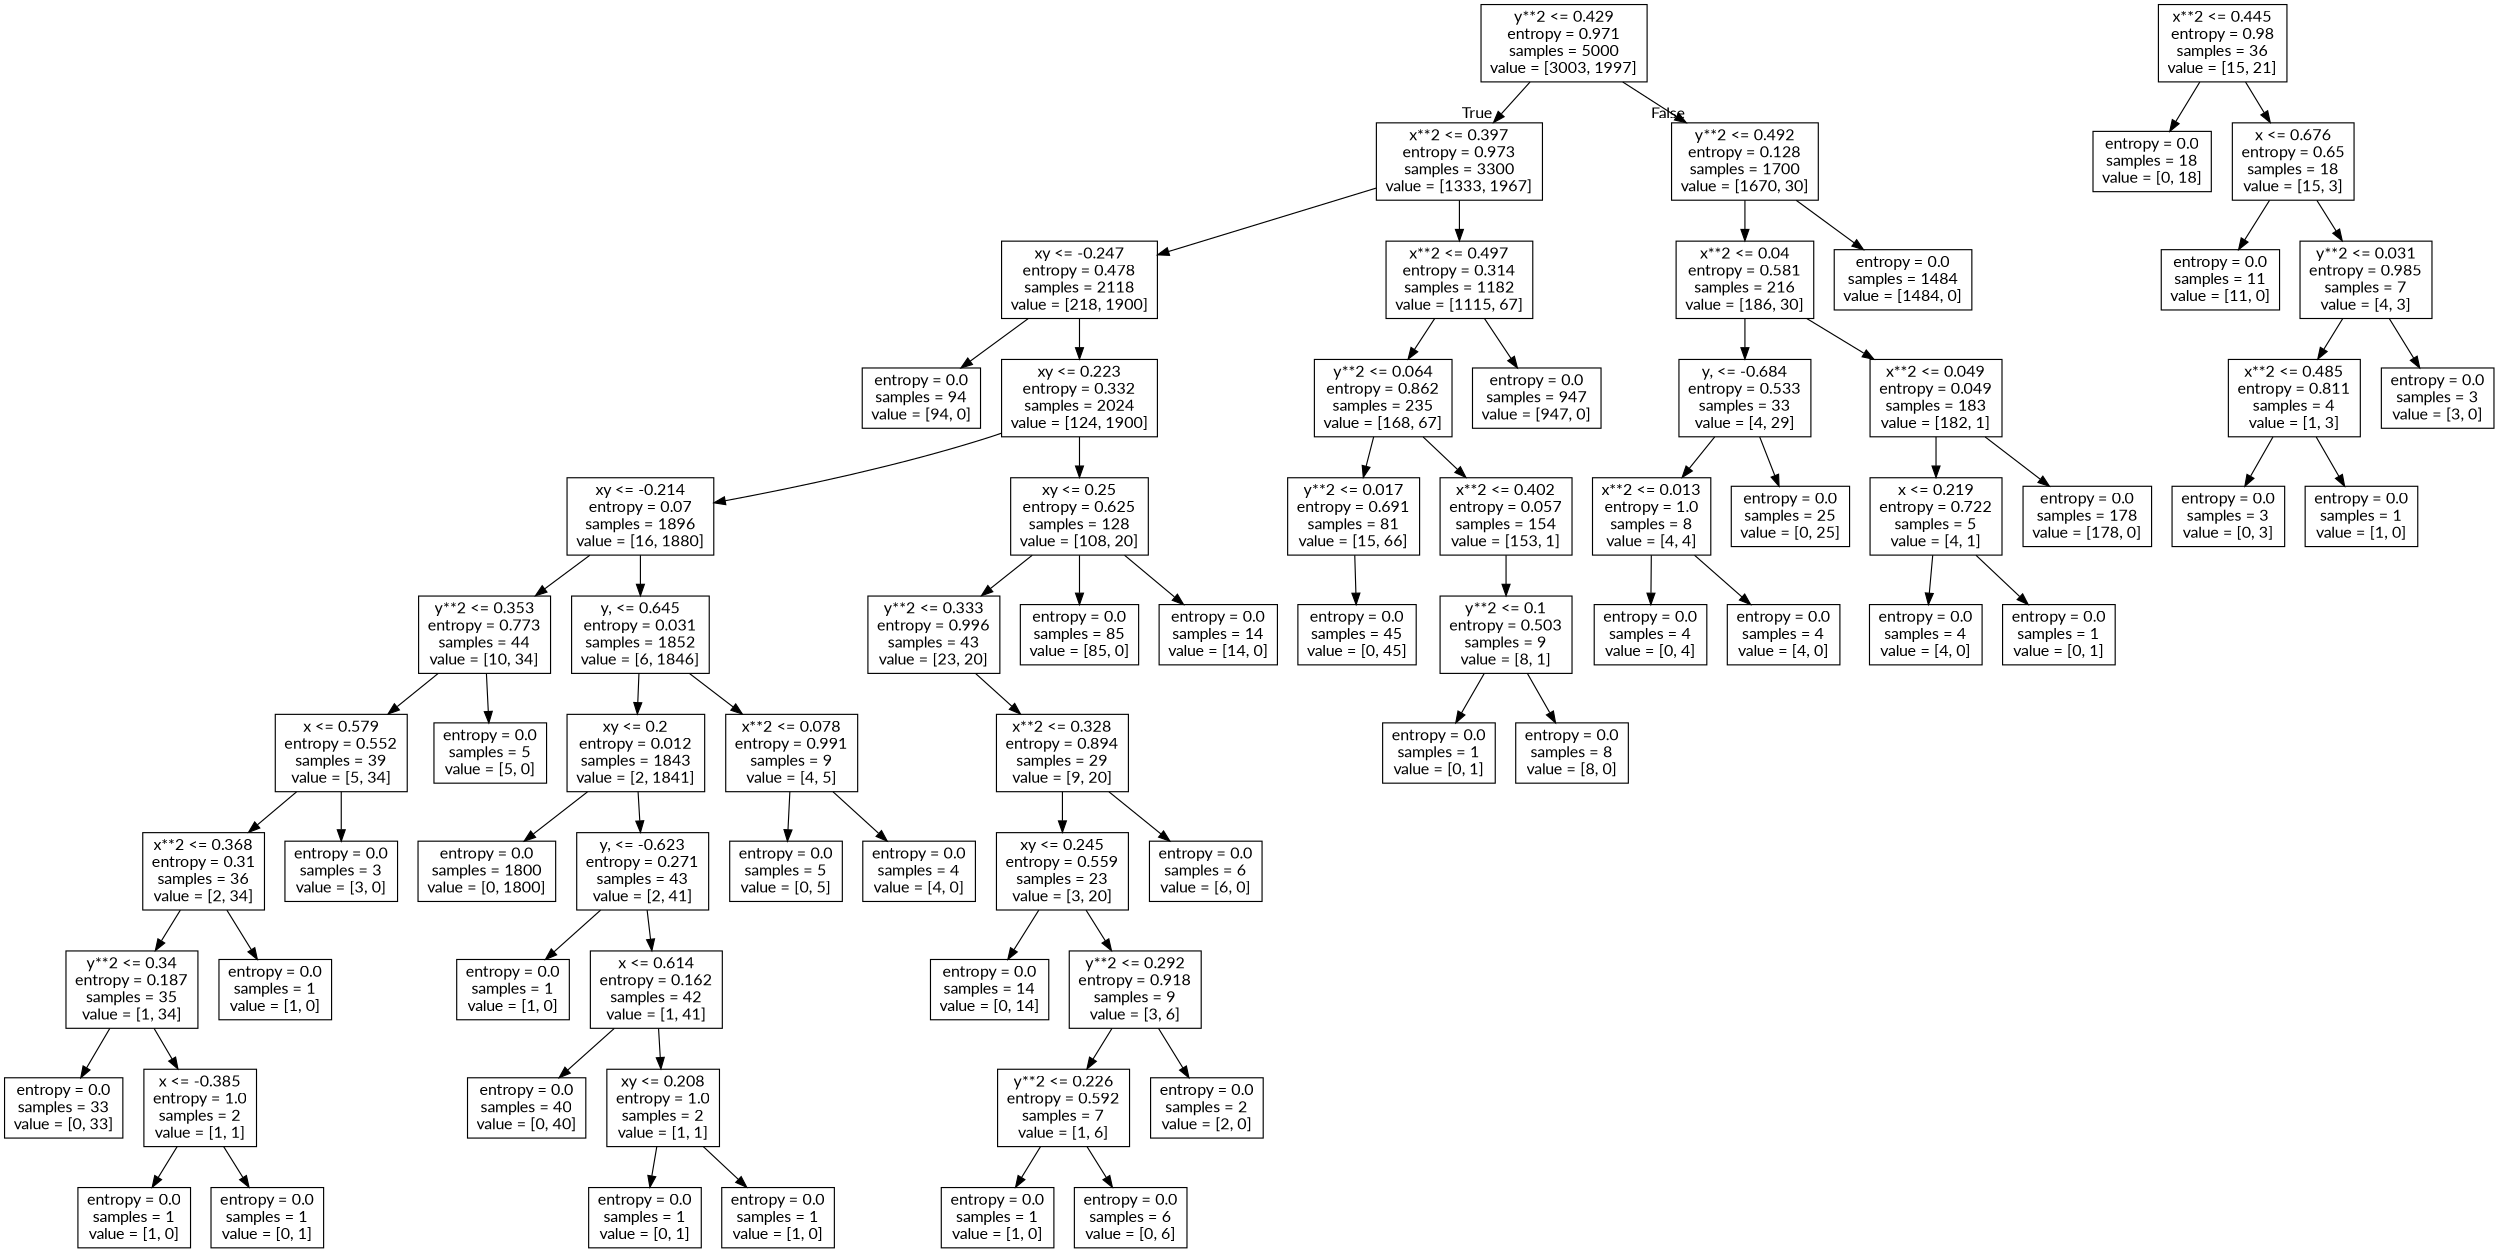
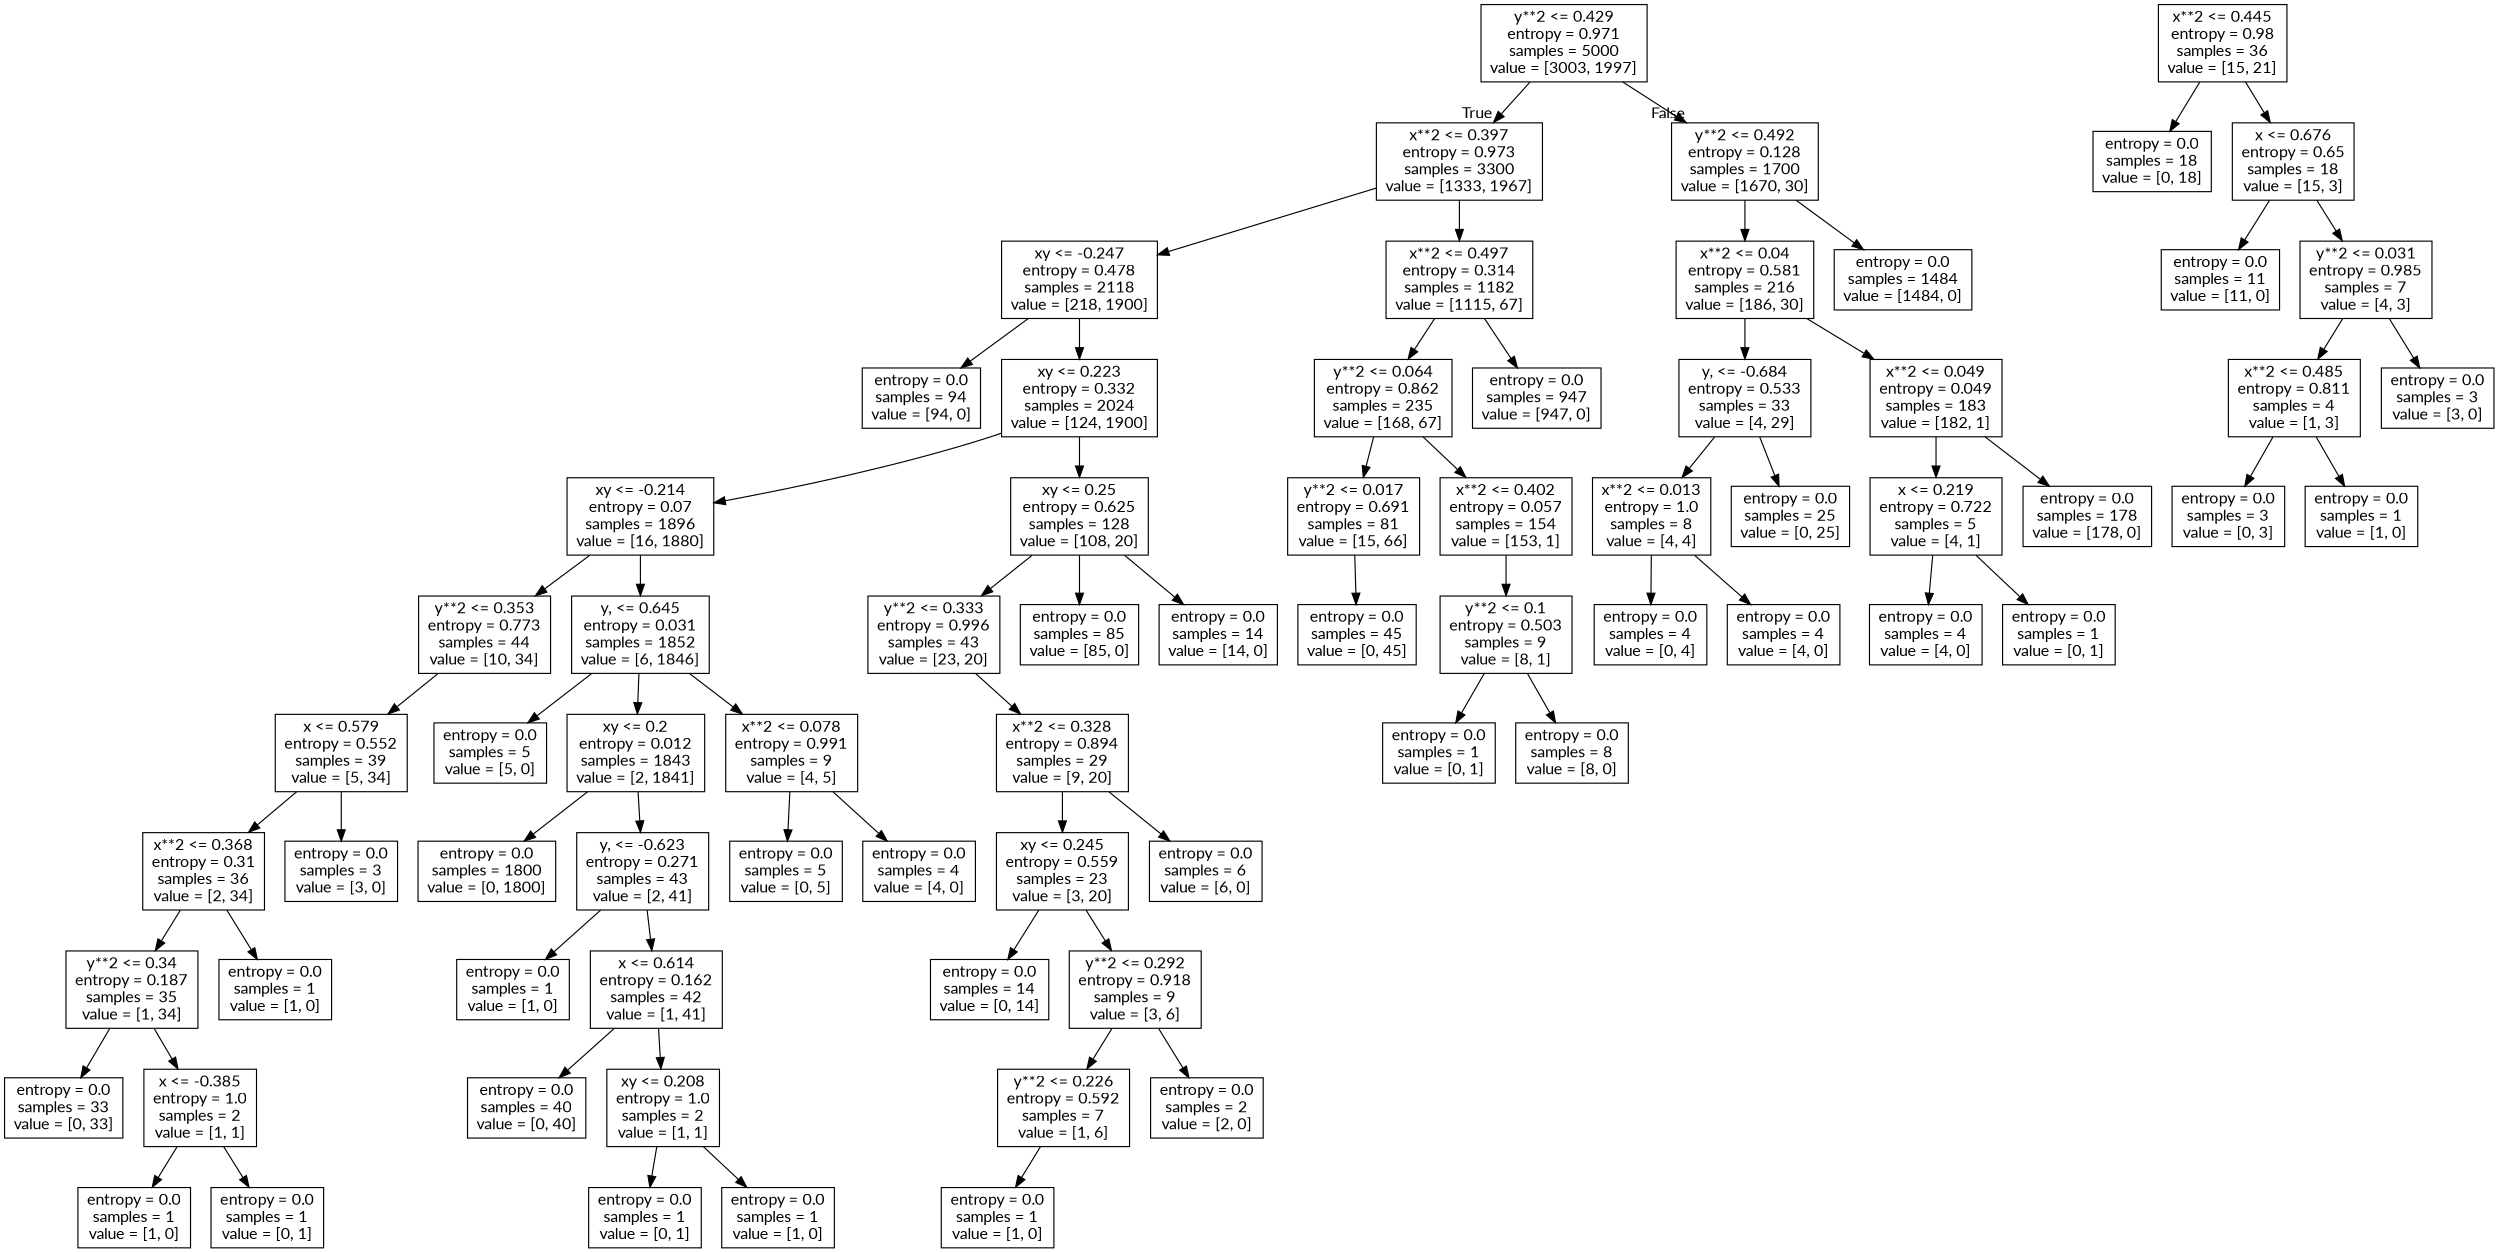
edge "y**2 <= 0.353 entropy = 0.773 samples = 44 value = [10, 34]" -> "entropy = 0.0 samples = 5 value = [5, 0]": now "y, <= 0.645 entropy = 0.031 samples = 1852 value = [6, 1846]" -> "entropy = 0.0 samples = 5 value = [5, 0]"
node "entropy = 0.0 samples = 6 value = [0, 6]": removed
